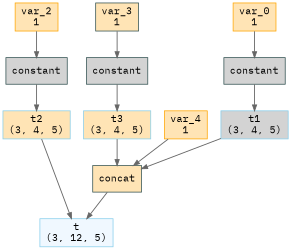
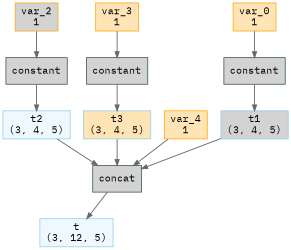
node "var_2 1": fillcolor moccasin -> lightgray
node "var_3 1": color darkslategray -> orange
node "t2 (3, 4, 5)": fillcolor moccasin -> aliceblue
edge "t2 (3, 4, 5)" -> "t (3, 12, 5)": now "t2 (3, 4, 5)" -> "concat"
node "concat": fillcolor moccasin -> lightgray
